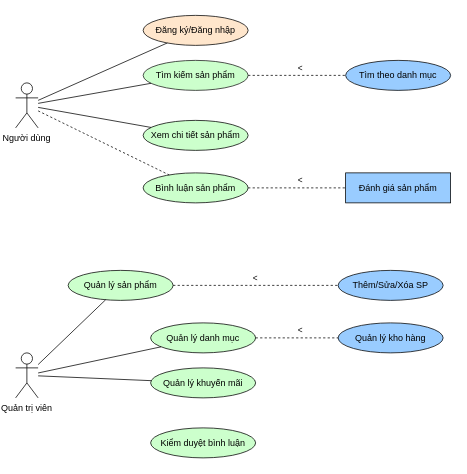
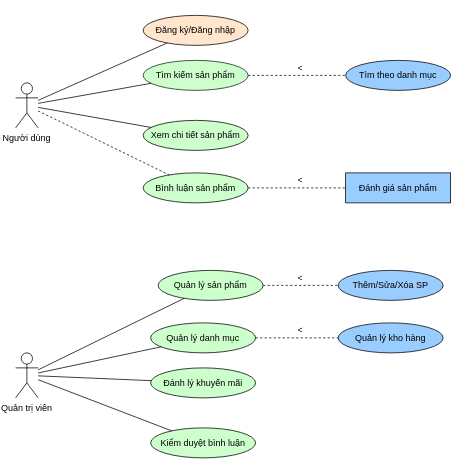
node "Quản lý sản phẩm": moved (120, 285) -> (210, 285)
node "Quản lý khuyến mãi": label "Quản lý khuyến mãi" -> "Đánh lý khuyến mãi"
edge "Quản trị viên" -- "Kiểm duyệt bình luận": added
